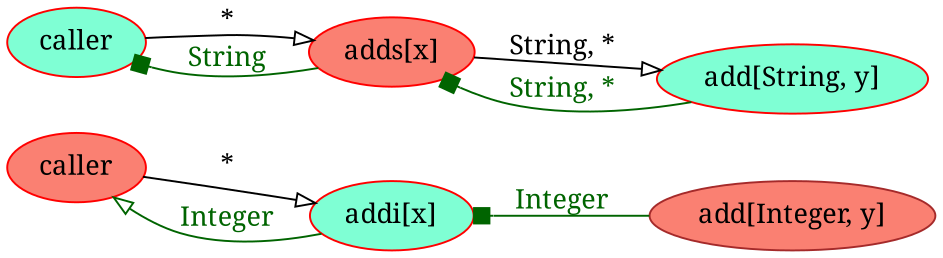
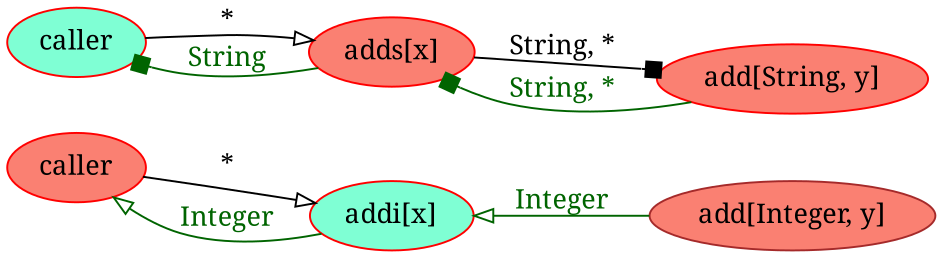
edge "adds[x]" -> "add[String, y]": arrowhead onormal -> box
node "add[String, y]": fillcolor aquamarine -> salmon
edge "add[Integer, y]" -> "addi[x]": arrowhead box -> onormal
